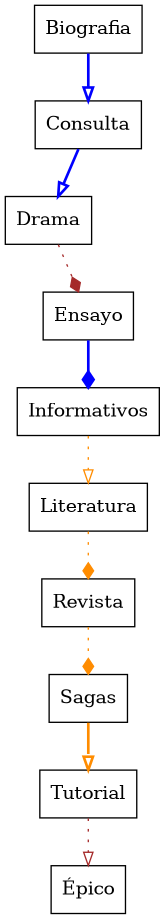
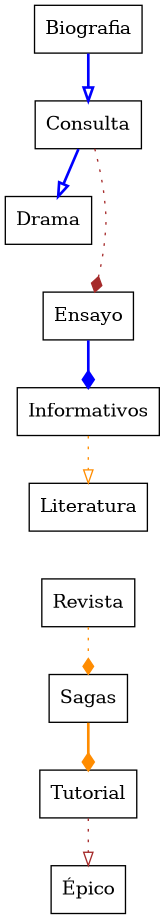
edge "Drama" -> "Ensayo": now "Consulta" -> "Ensayo"
edge "Literatura" -> "Revista": removed
edge "Sagas" -> "Tutorial": arrowhead onormal -> diamond
